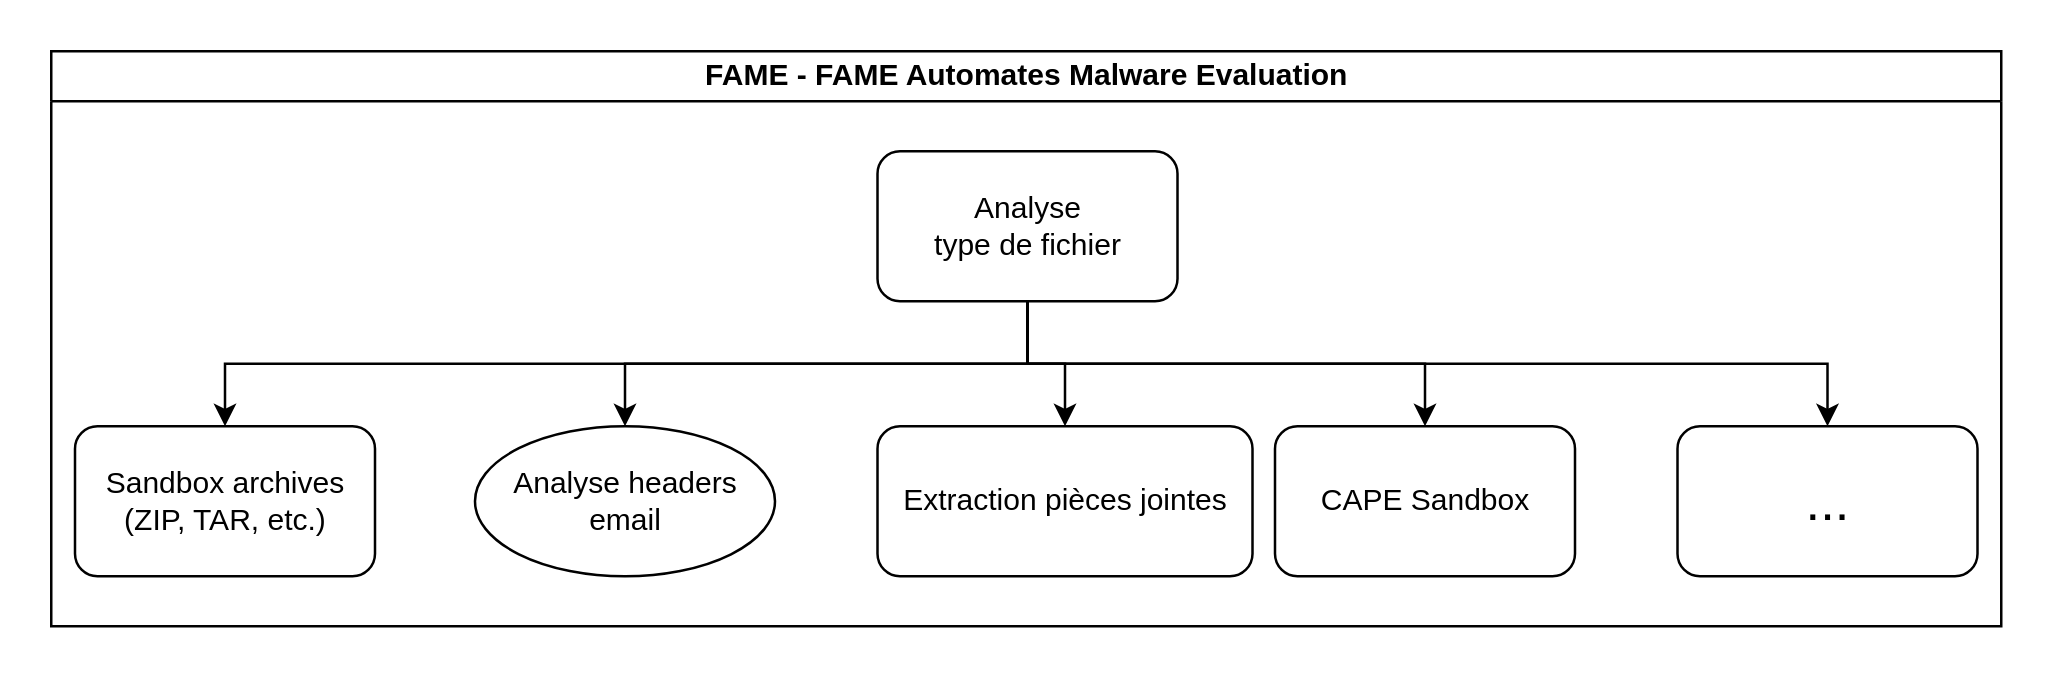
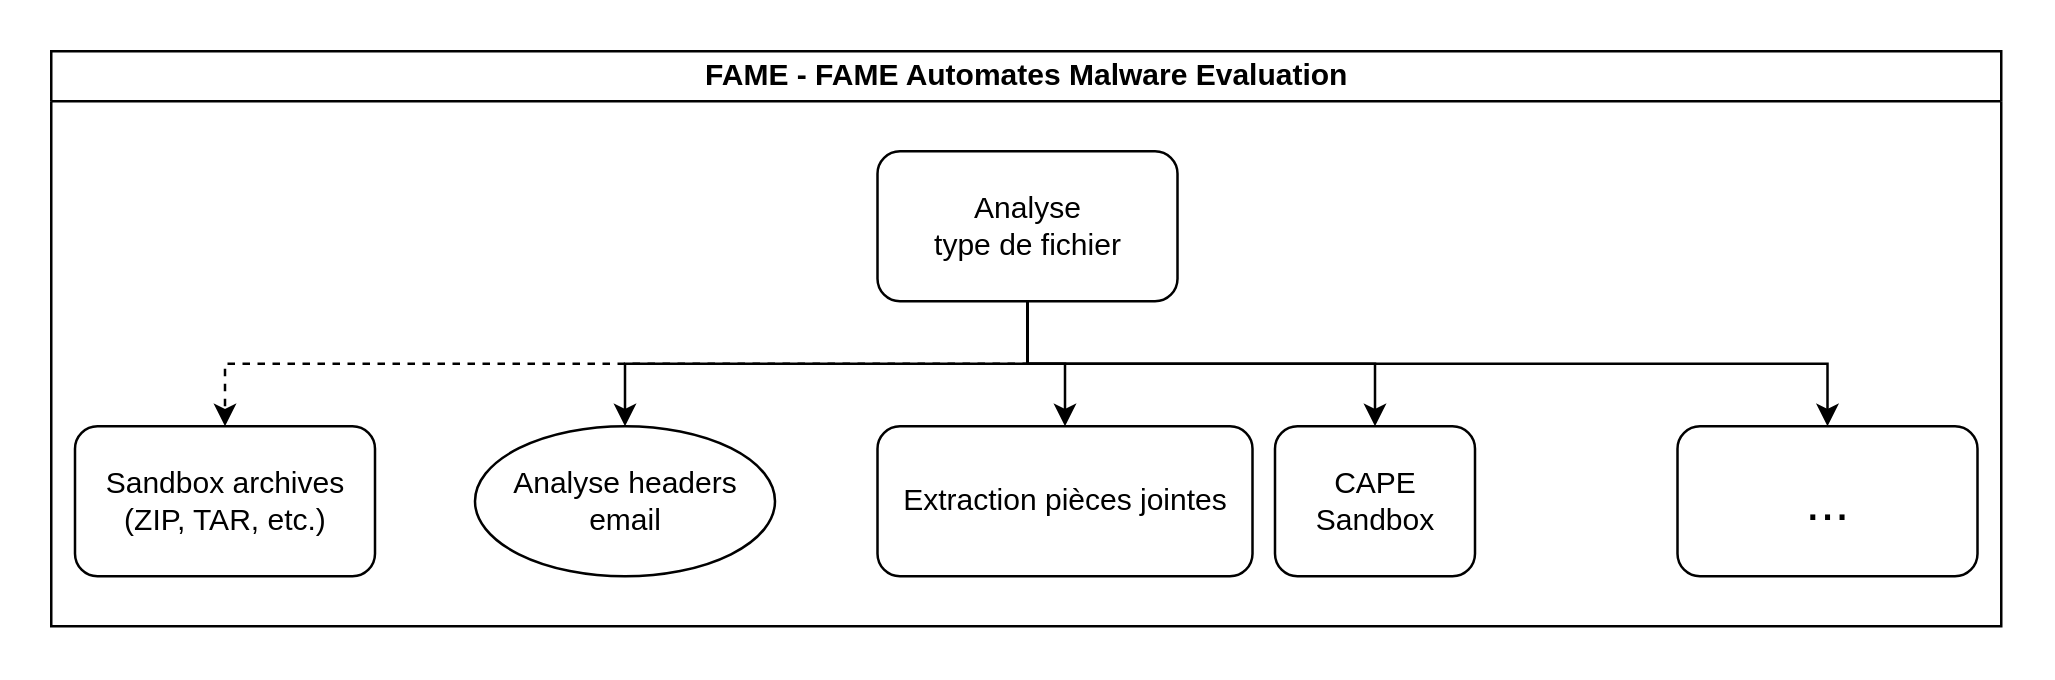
edge "Analyse type de fichier" -> "Sandbox archives (ZIP, TAR, etc.)": style solid -> dashed
node "CAPE Sandbox": size 300x150 -> 200x150
